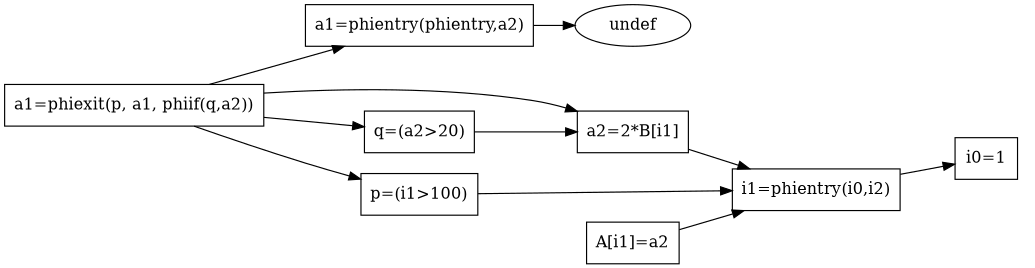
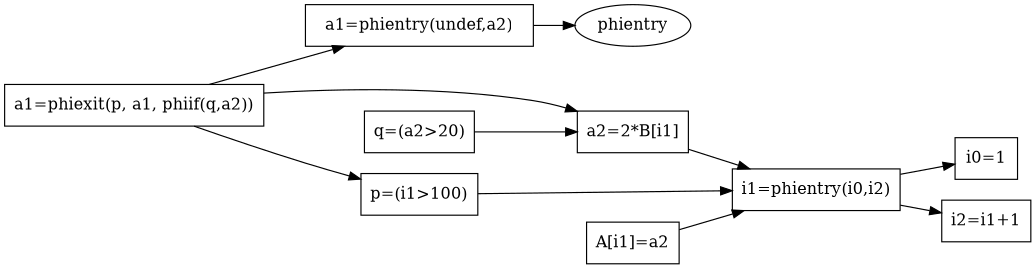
node "a1=phientry(phientry,a2)": label "a1=phientry(phientry,a2)" -> "a1=phientry(undef,a2)"
node "undef": label "undef" -> "phientry"
edge "a1=phiexit(p, a1, phiif(q,a2))" -> "q=(a2>20)": removed
node "i2=i1+1": added
